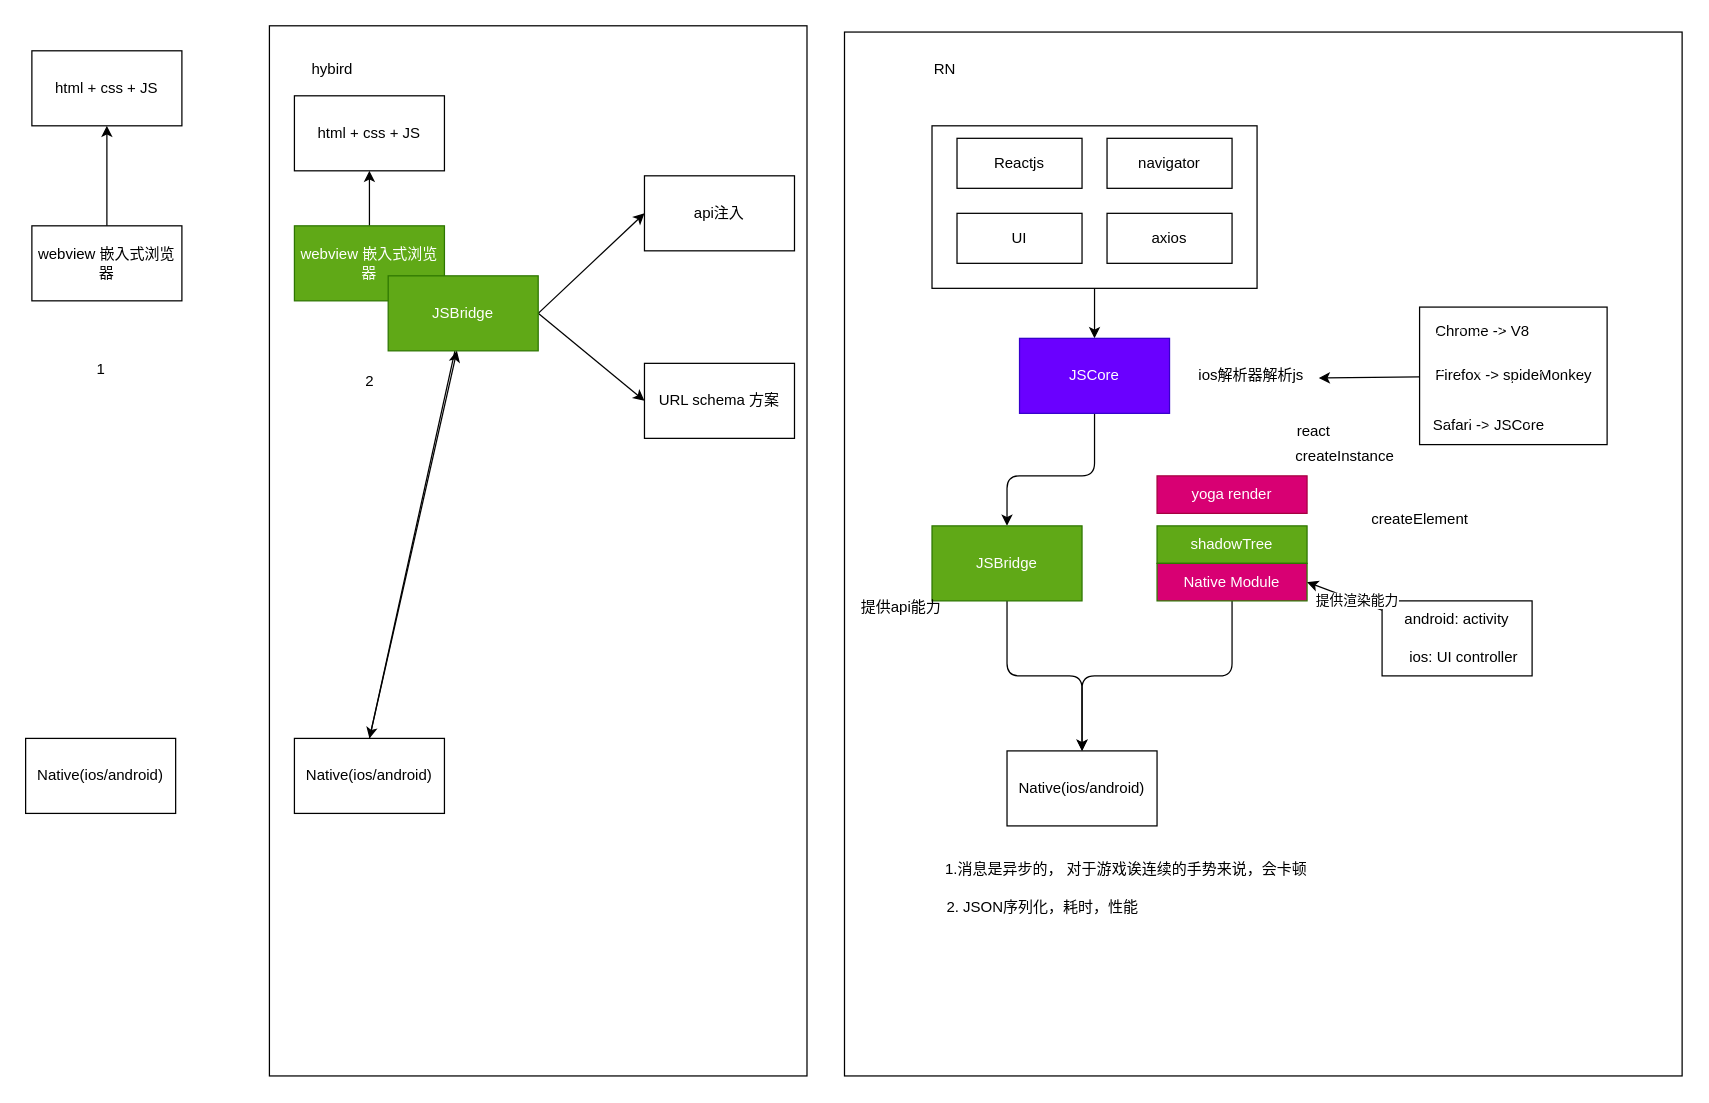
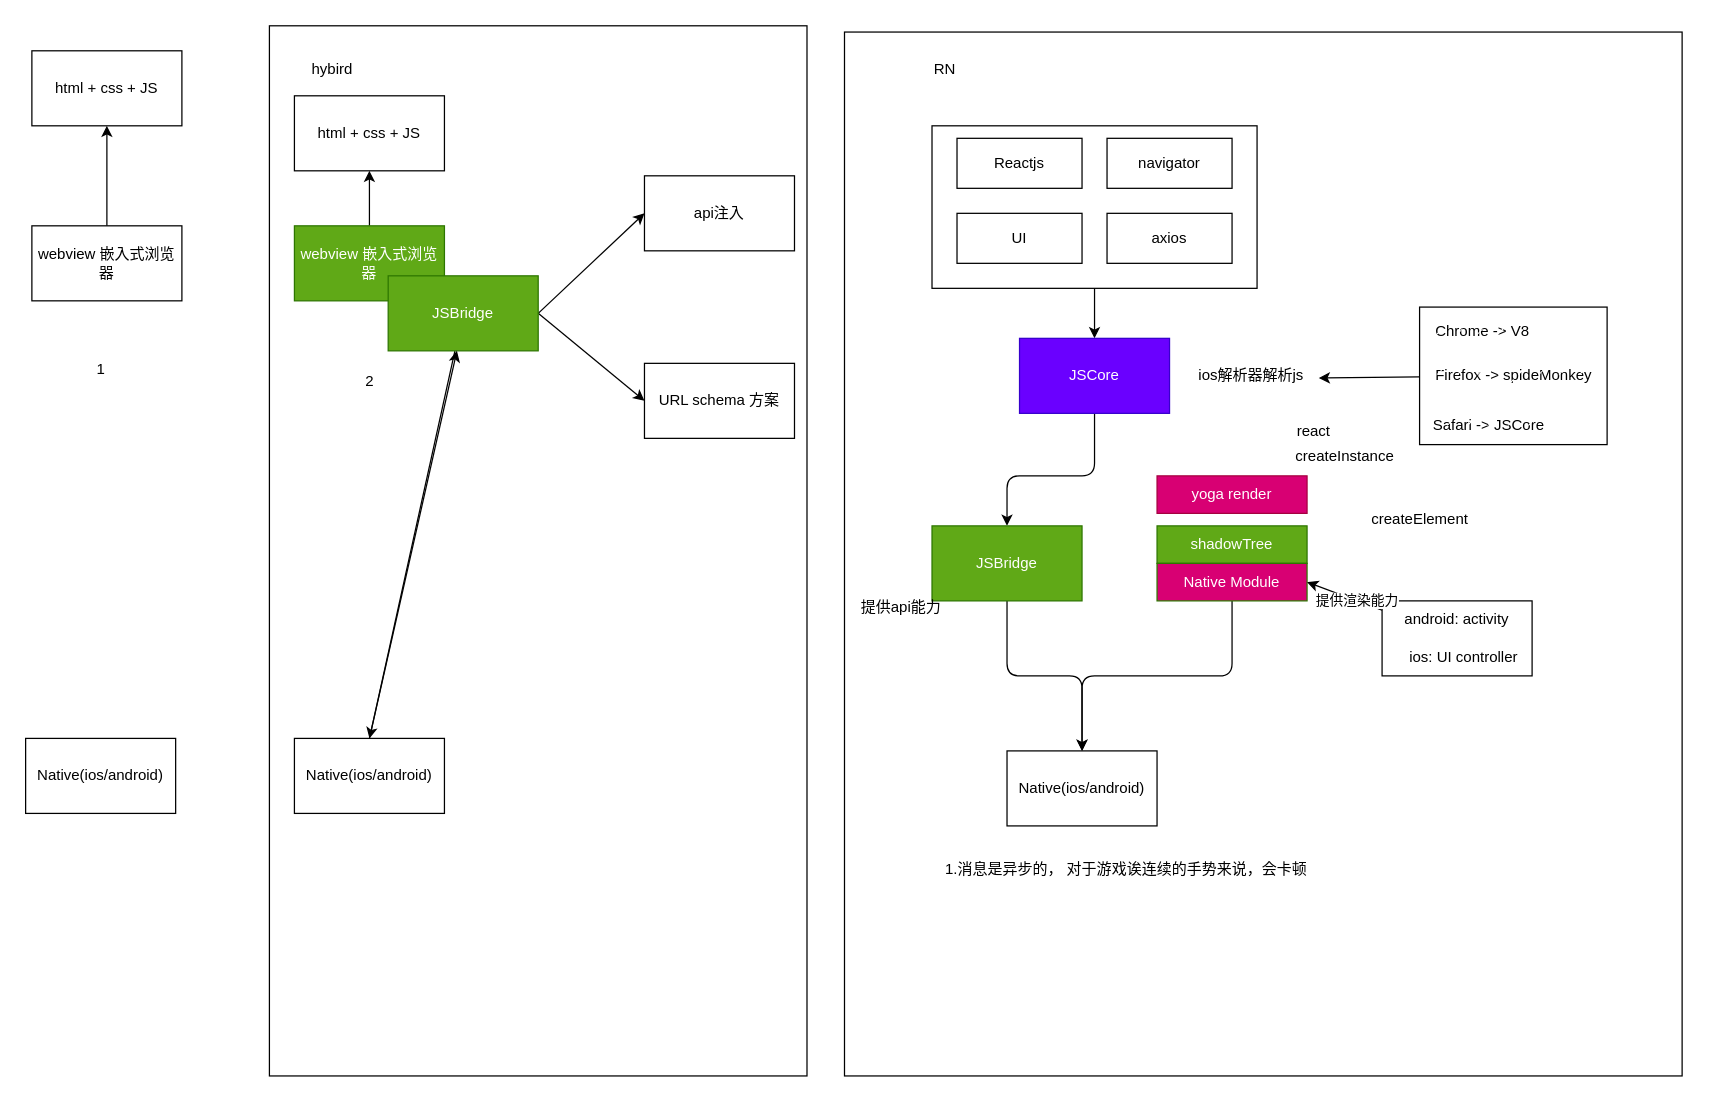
node "2. JSON序列化，耗时，性能": removed
